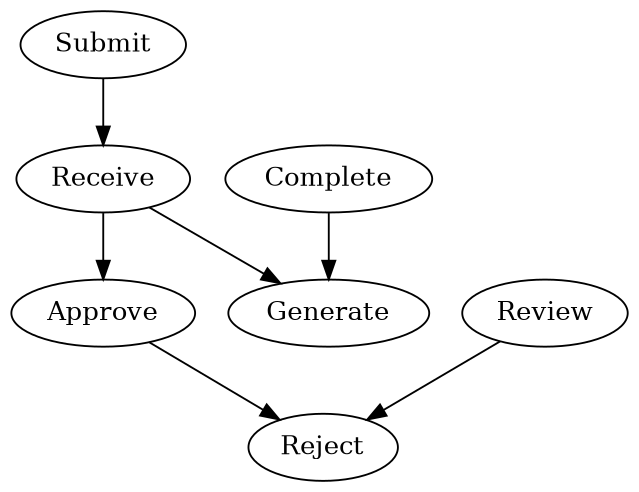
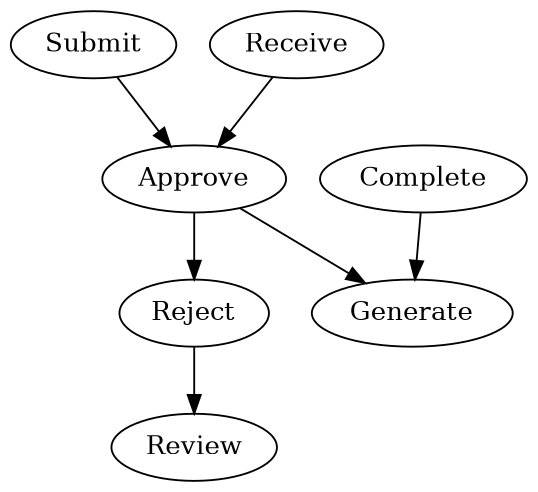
edge "Submit" -> "Receive": now "Submit" -> "Approve"
edge "Receive" -> "Generate": now "Approve" -> "Generate"
edge "Review" -> "Reject": reversed
